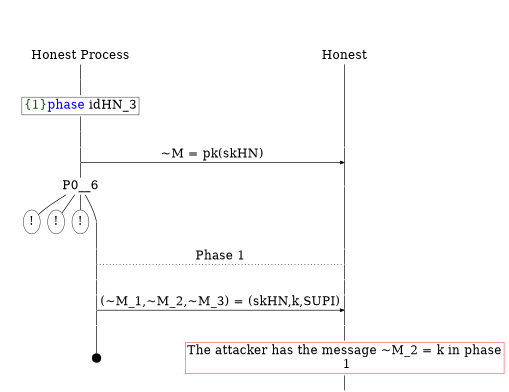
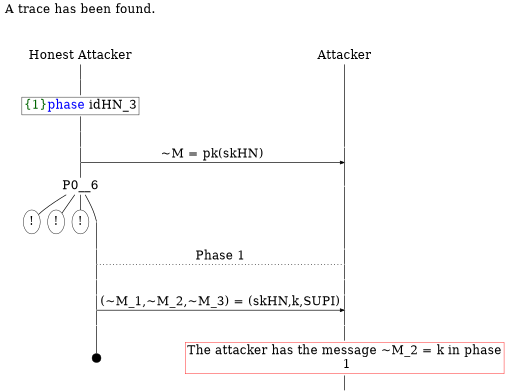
node "A trace has been found.": added
node "Honest Process": label "Honest Process" -> "Honest Attacker"
node "Honest": label "Honest" -> "Attacker"
